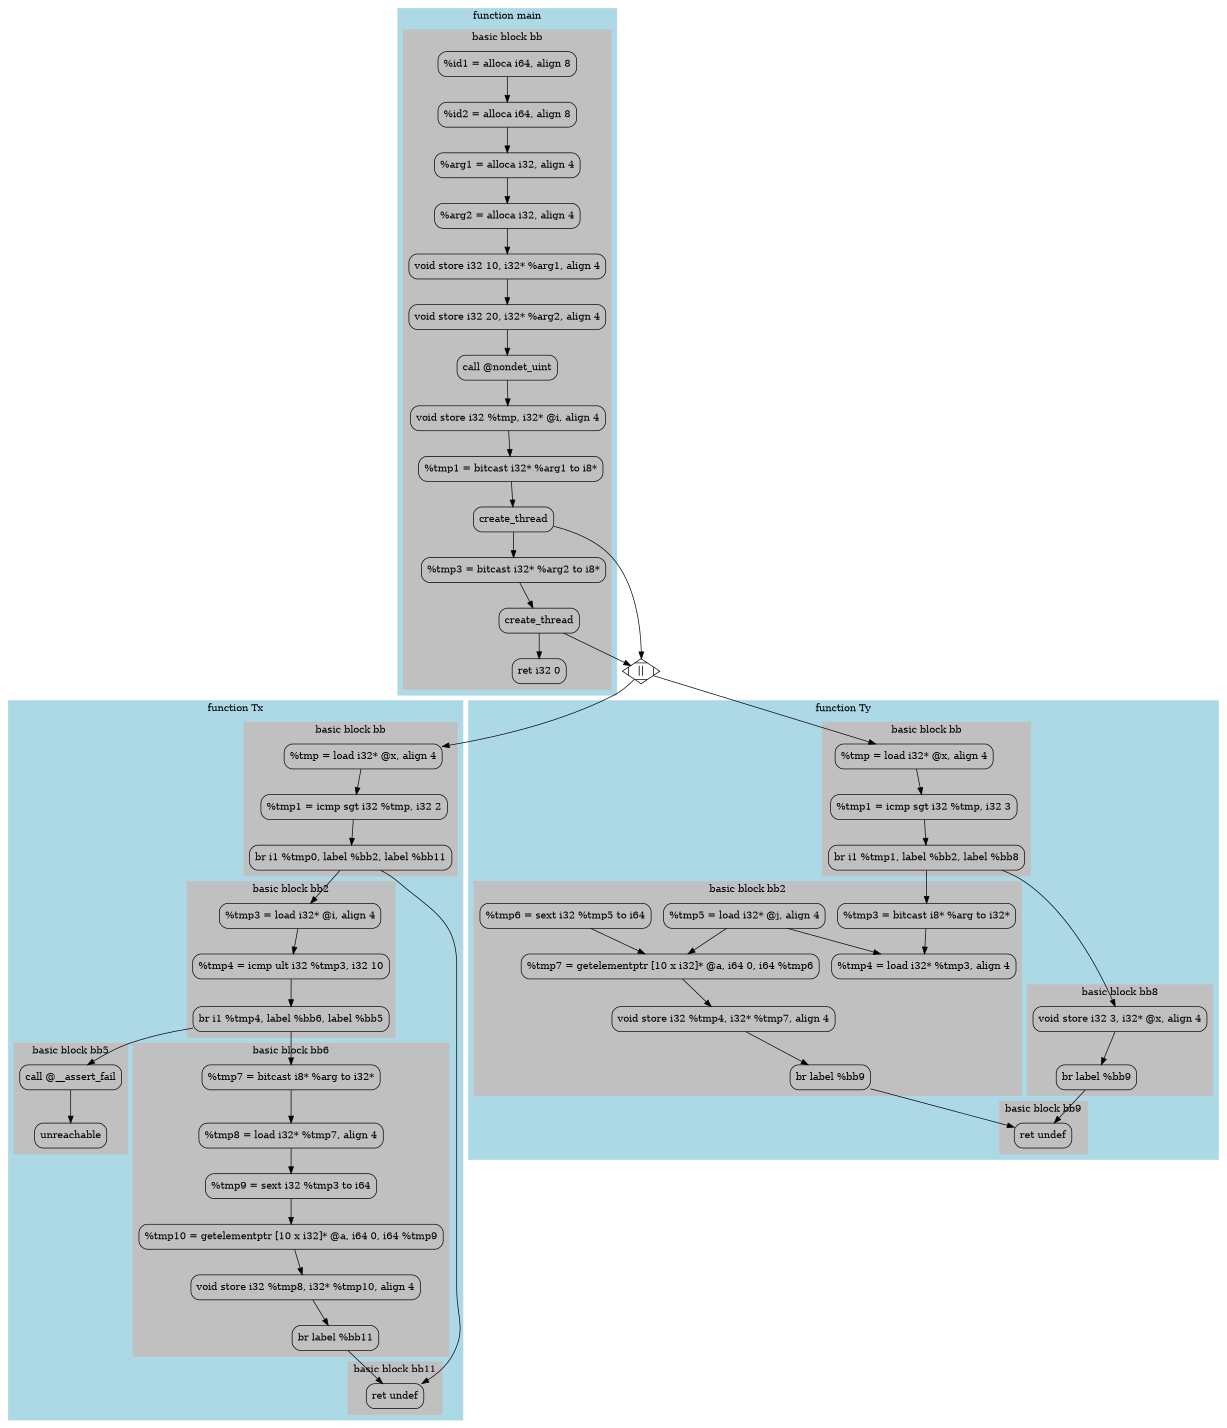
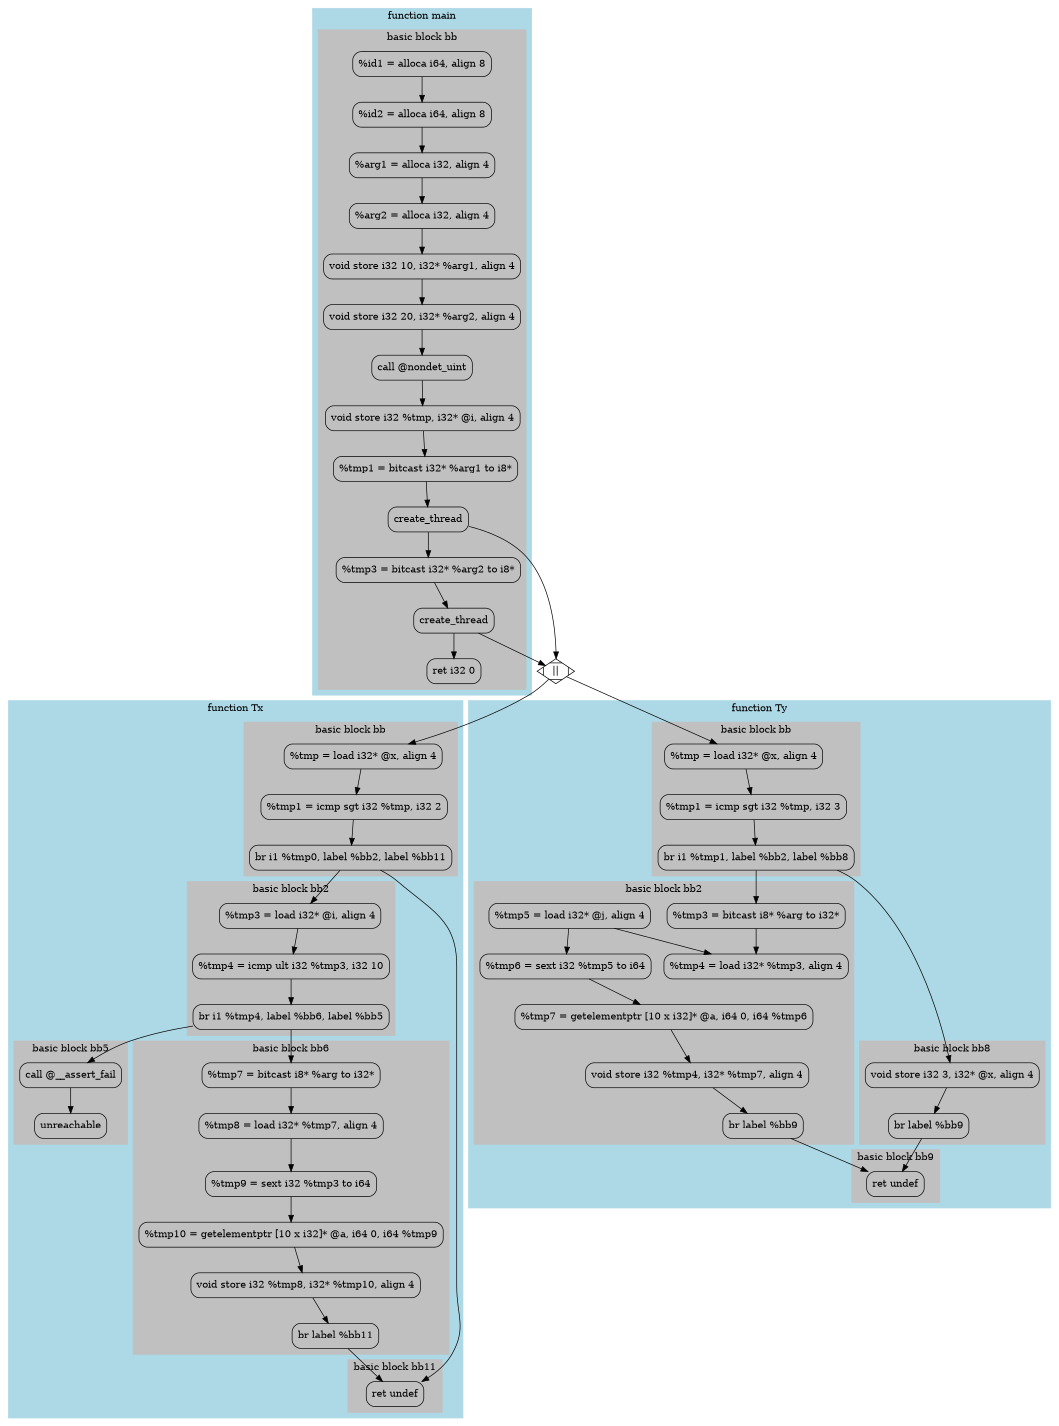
edge "%tmp5 = load i32* @j, align 4" -> "%tmp7 = getelementptr [10 x i32]* @a, i64 0, i64 %tmp6": now "%tmp5 = load i32* @j, align 4" -> "%tmp6 = sext i32 %tmp5 to i64"
